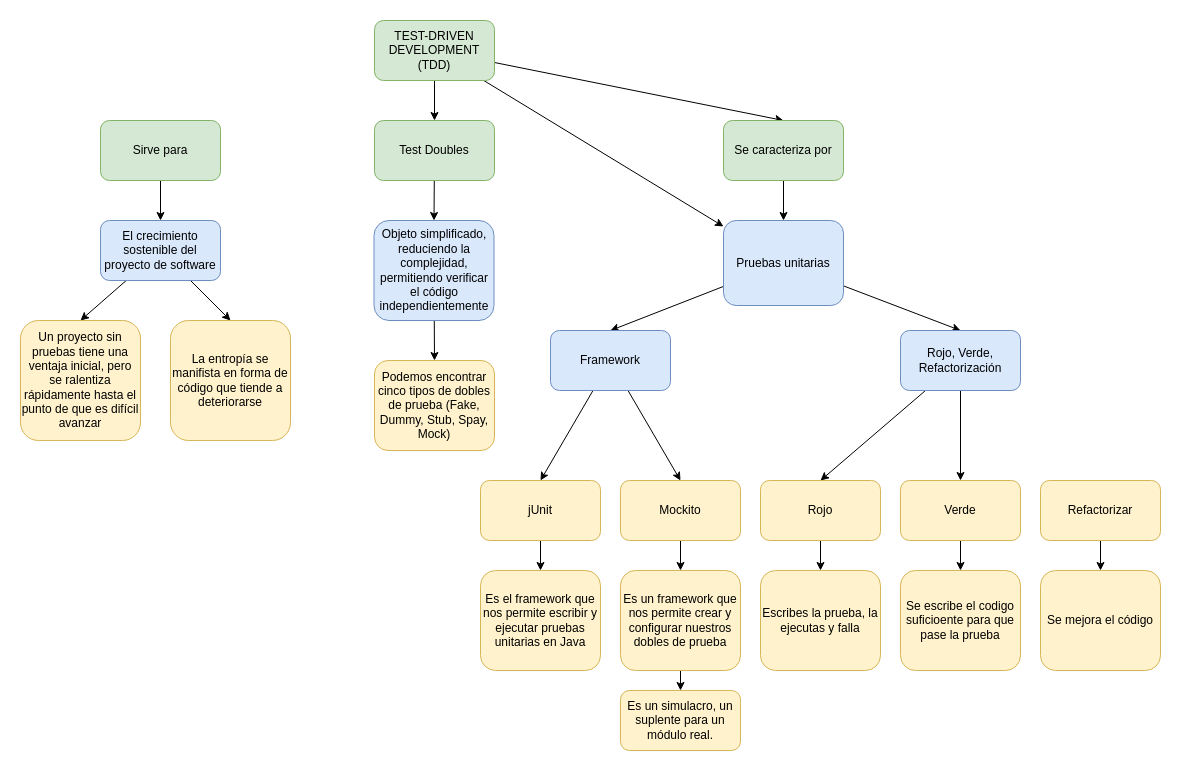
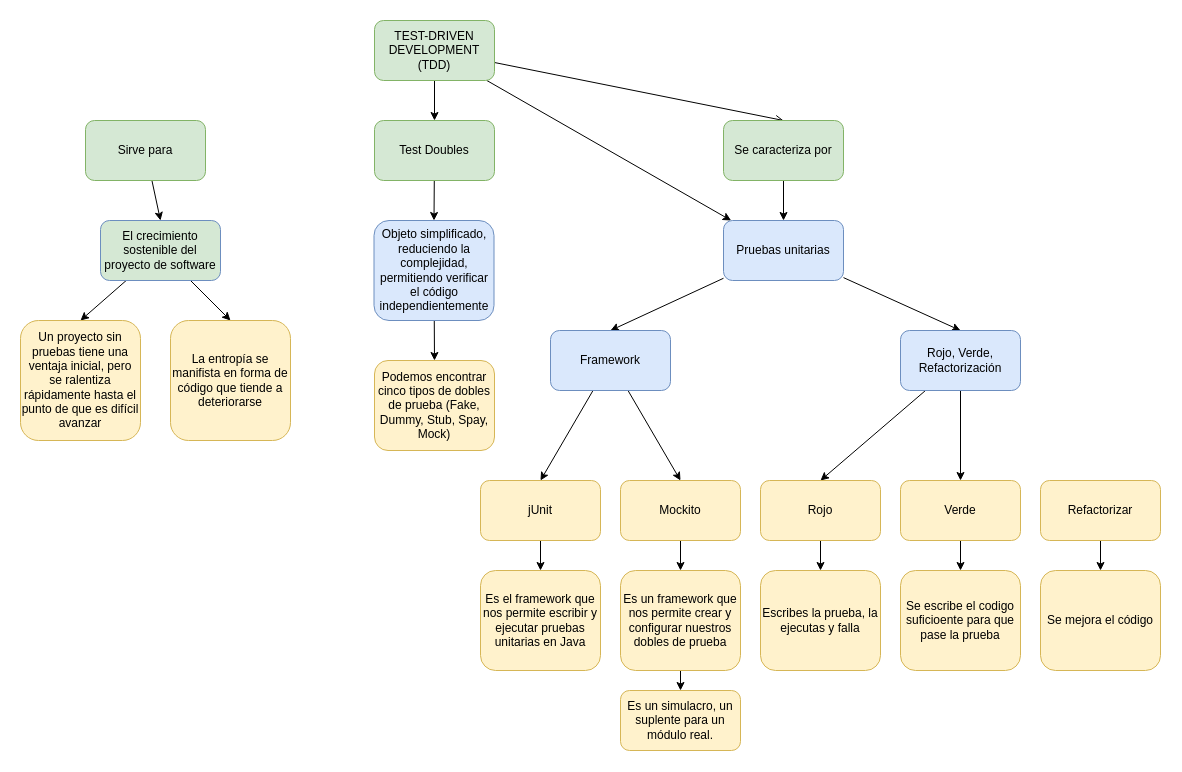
edge "TEST-DRIVEN DEVELOPMENT (TDD)" -> "Se caracteriza por": arrowhead classic -> open
node "Sirve para": moved (161, 151) -> (146, 151)
node "El crecimiento sostenible del proyecto de software": fillcolor #dae8fc -> #d5e8d4
node "Pruebas unitarias": size 120x85 -> 120x60
